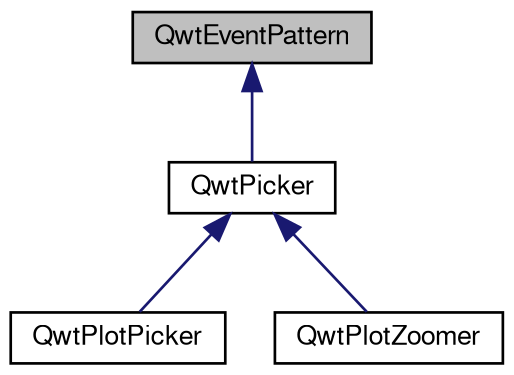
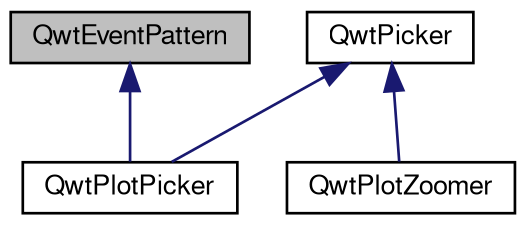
edge "QwtPicker" -> "QwtEventPattern": now "QwtPlotPicker" -> "QwtEventPattern"
